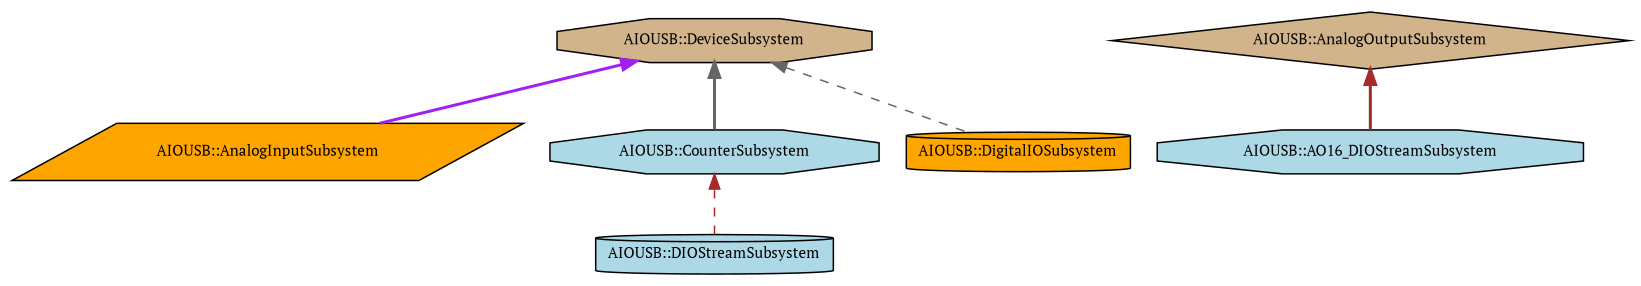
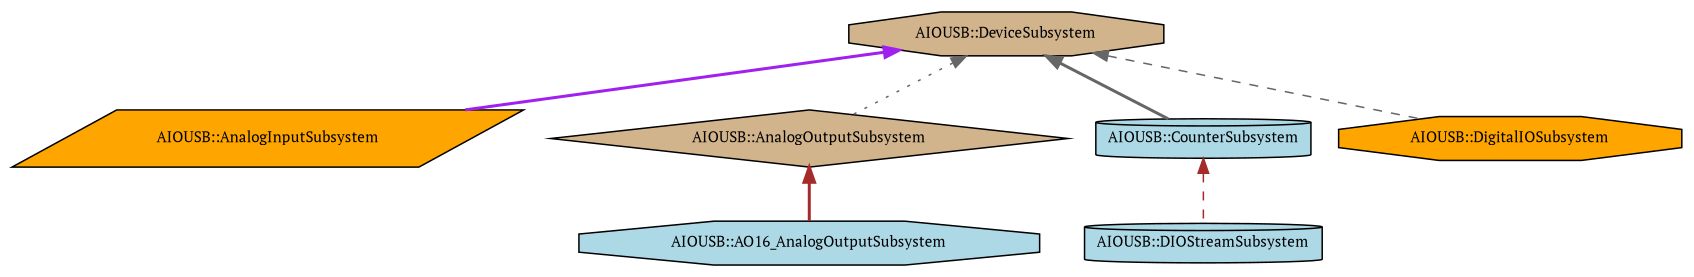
edge "AIOUSB::AnalogOutputSubsystem" -> "AIOUSB::DeviceSubsystem": added
node "AIOUSB::CounterSubsystem": shape octagon -> cylinder
node "AIOUSB::DigitalIOSubsystem": shape cylinder -> octagon
node "AIOUSB::AO16_DIOStreamSubsystem": label "AIOUSB::AO16_DIOStreamSubsystem" -> "AIOUSB::AO16_AnalogOutputSubsystem"
